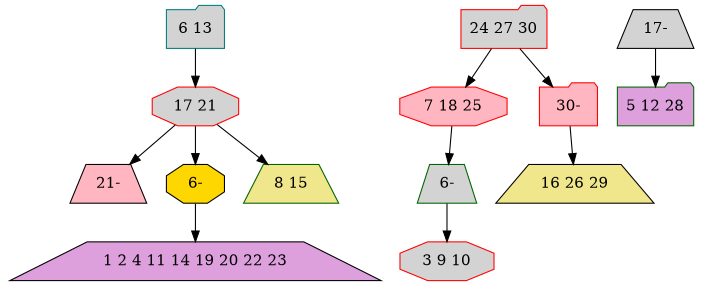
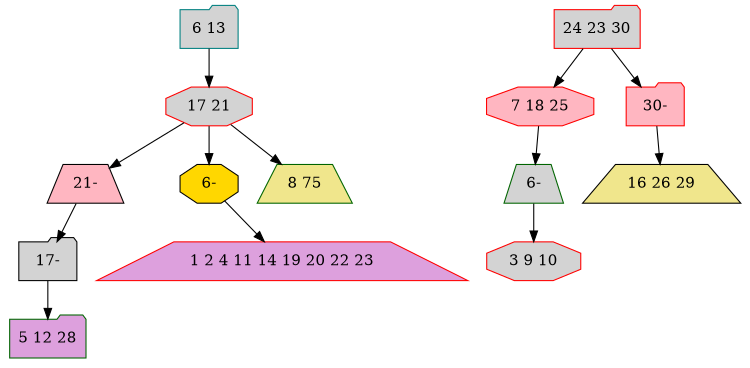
node "24 27 30": label "24 27 30" -> "24 23 30"
node "17-": shape trapezium -> folder
node "8 15": label "8 15" -> "8 75"
edge "21-" -> "17-": added
node "1 2 4 11 14 19 20 22 23": color black -> red
